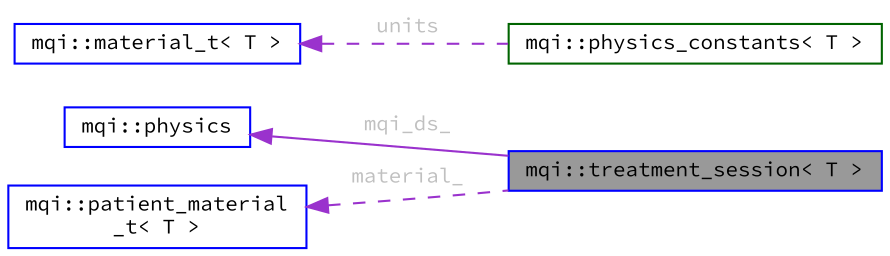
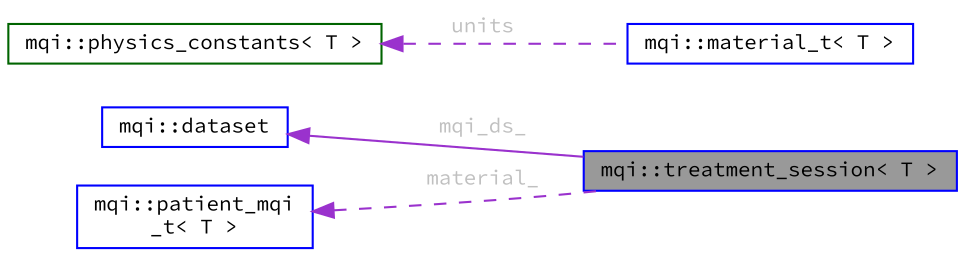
edge "mqi::physics_constants< T >" -> "mqi::material_t< T >": reversed
node "mqi::physics": label "mqi::physics" -> "mqi::dataset"
node "mqi::patient_material _t< T >": label "mqi::patient_material _t< T >" -> "mqi::patient_mqi _t< T >"
